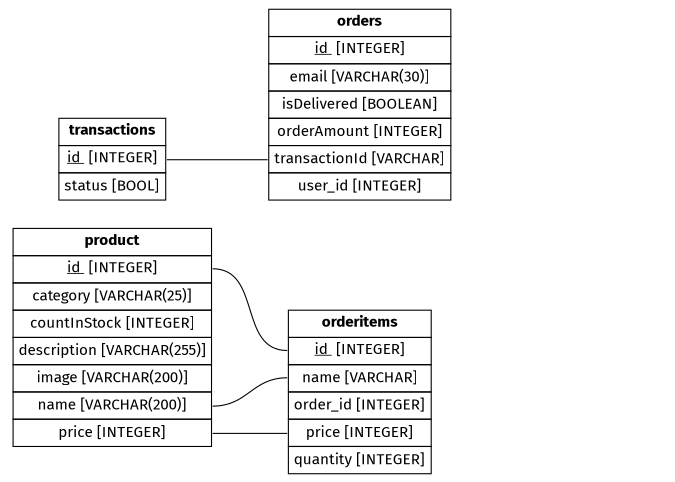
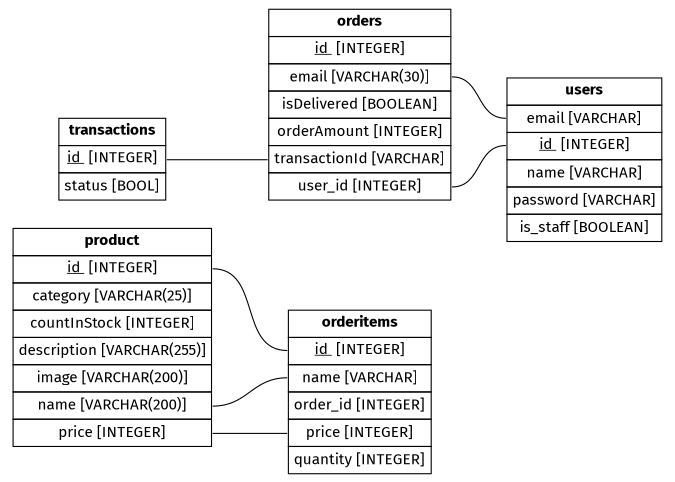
node "users": added
